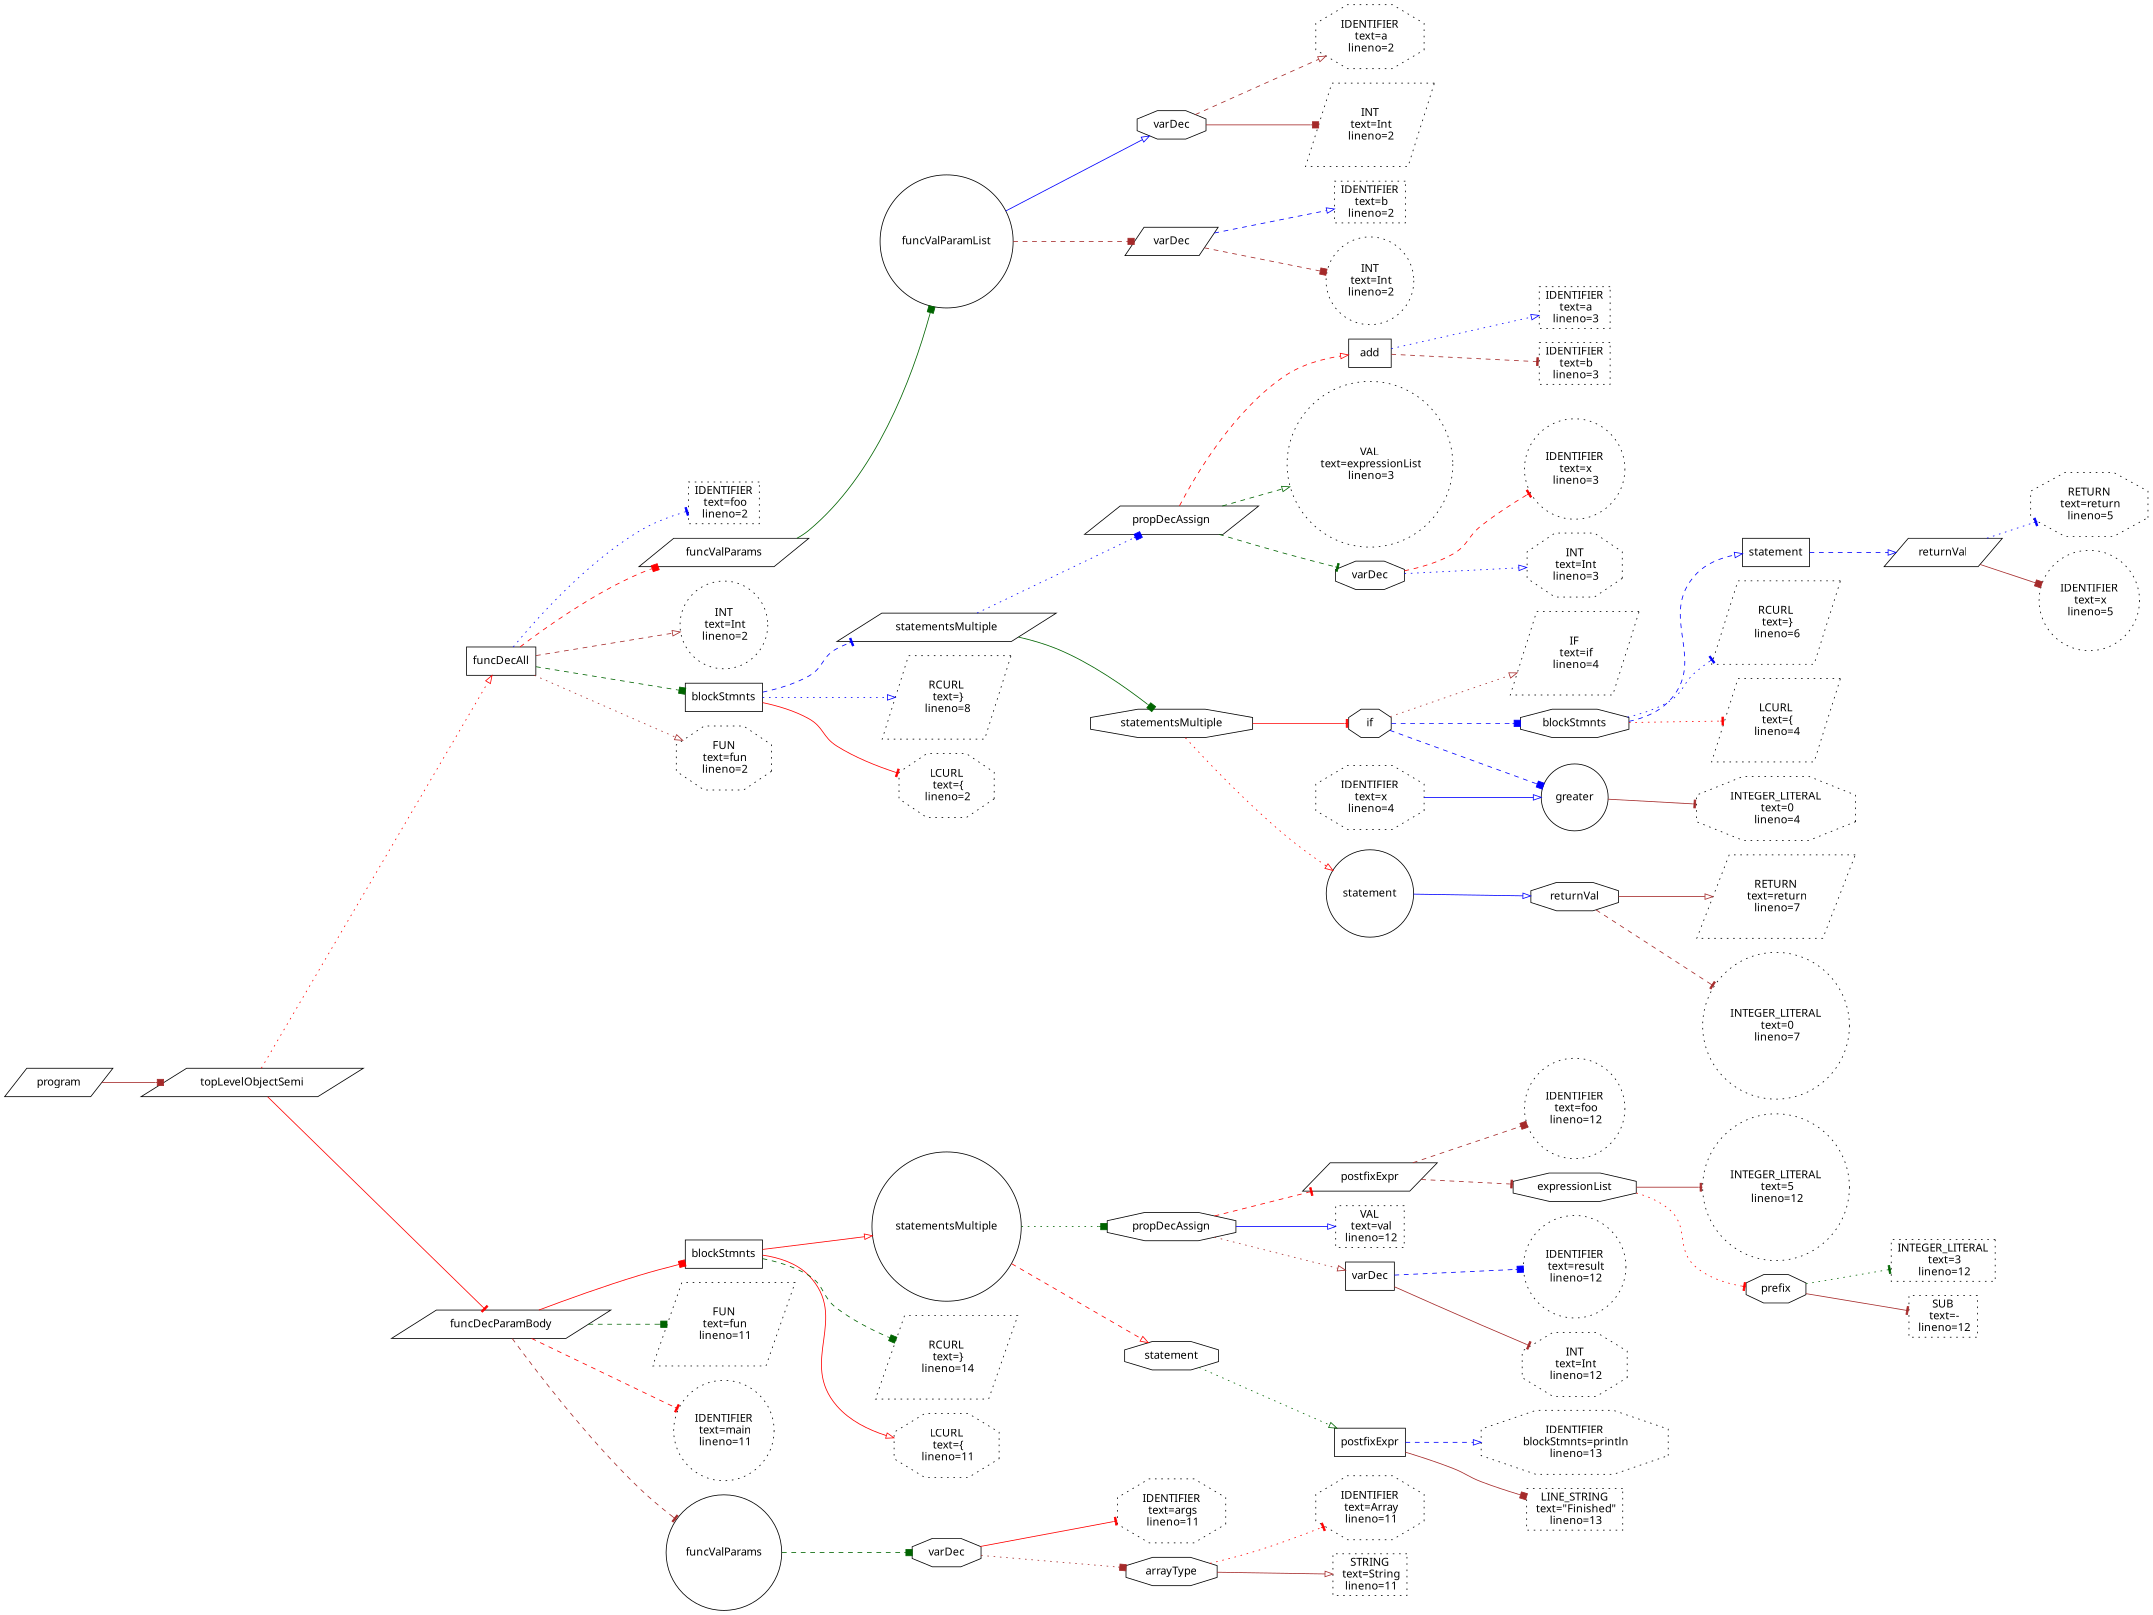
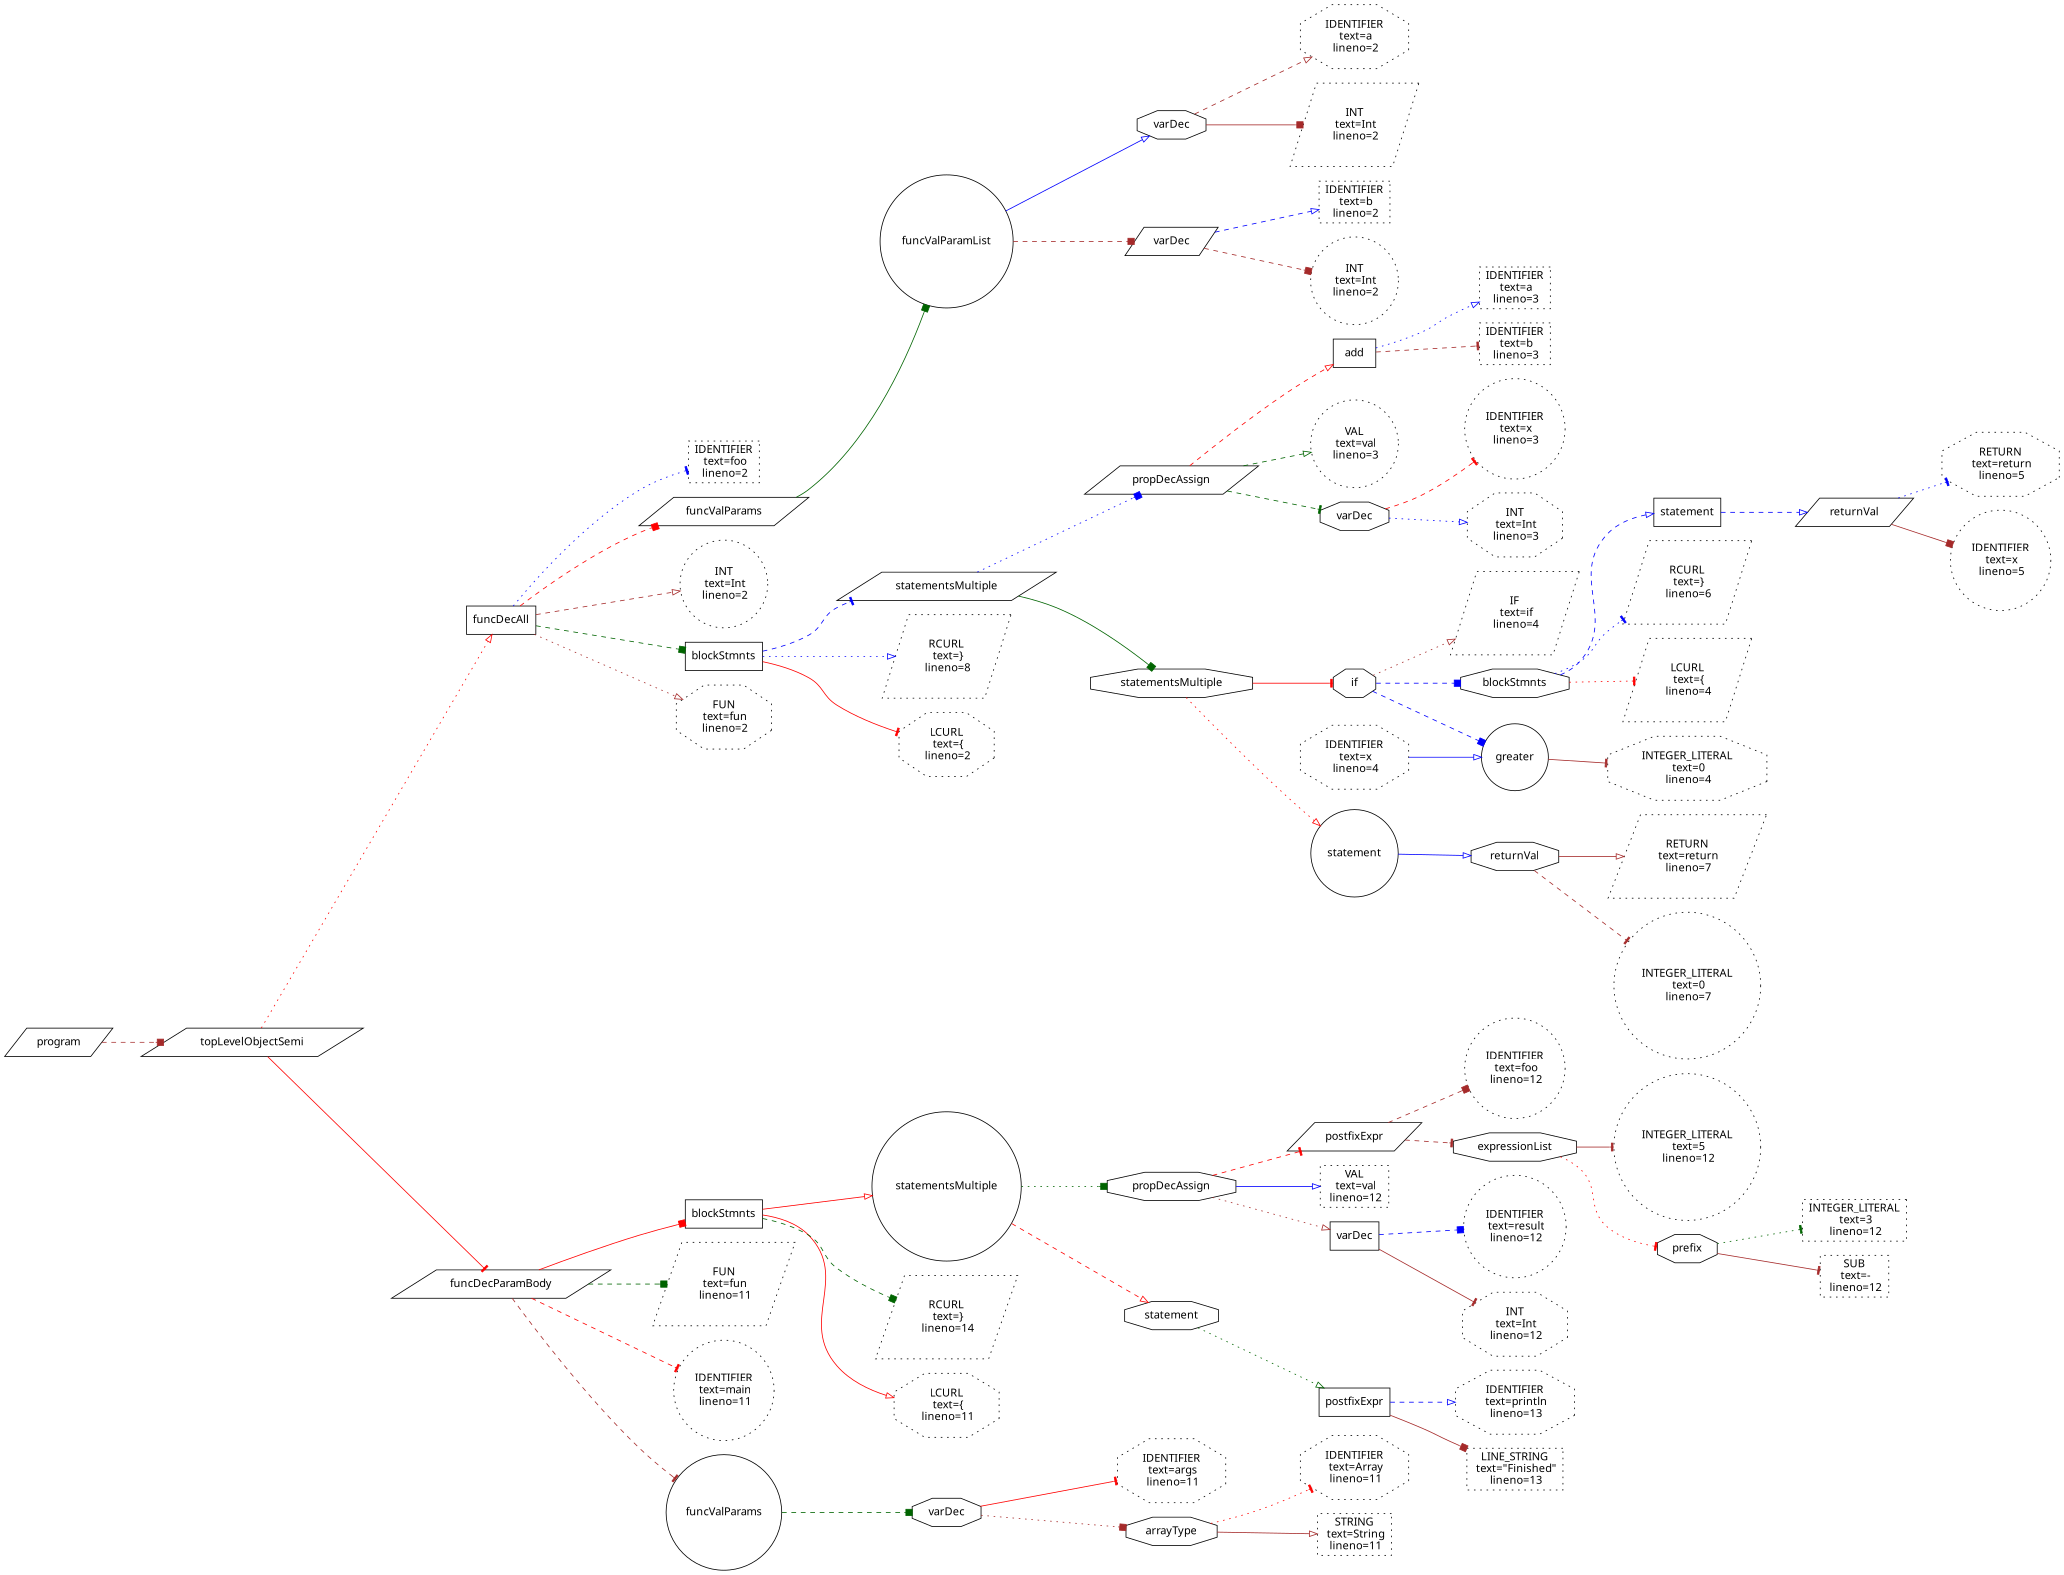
node "VAL text=expressionList lineno=3": label "VAL text=expressionList lineno=3" -> "VAL text=val lineno=3"
edge "program" -> "topLevelObjectSemi": style solid -> dashed
node "IDENTIFIER blockStmnts=println lineno=13": label "IDENTIFIER blockStmnts=println lineno=13" -> "IDENTIFIER text=println lineno=13"
